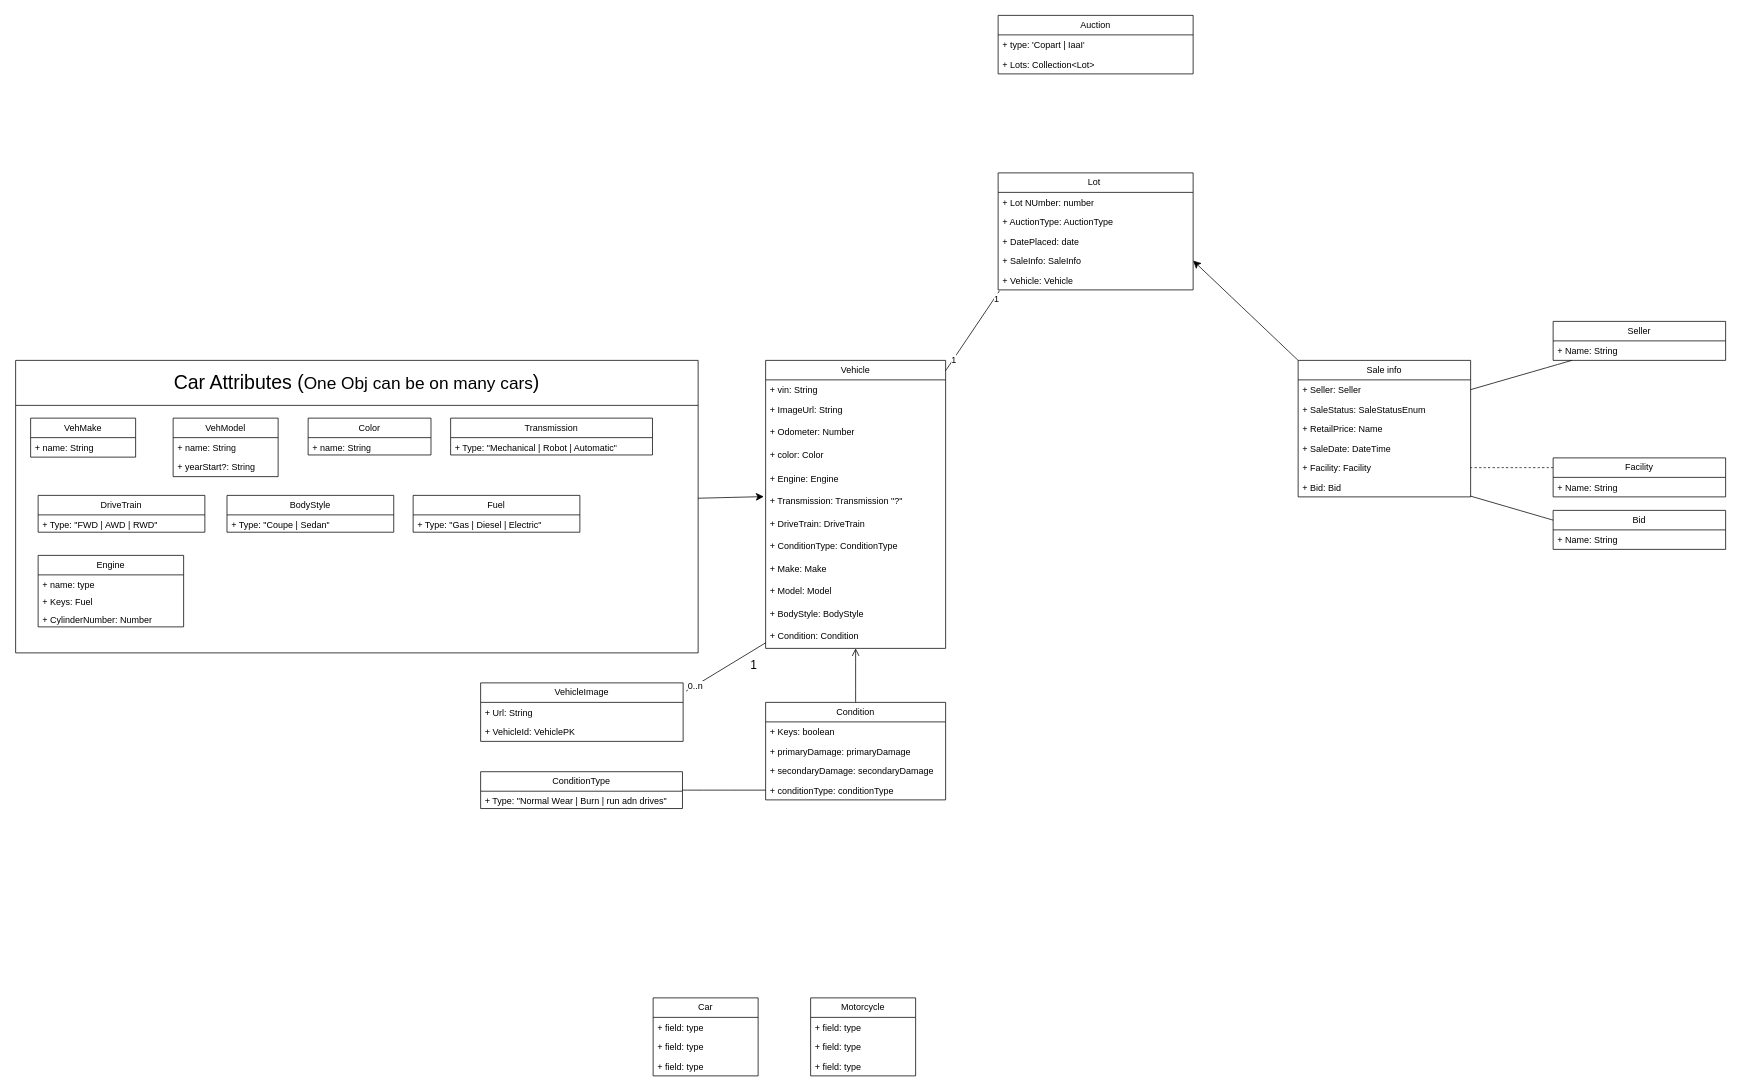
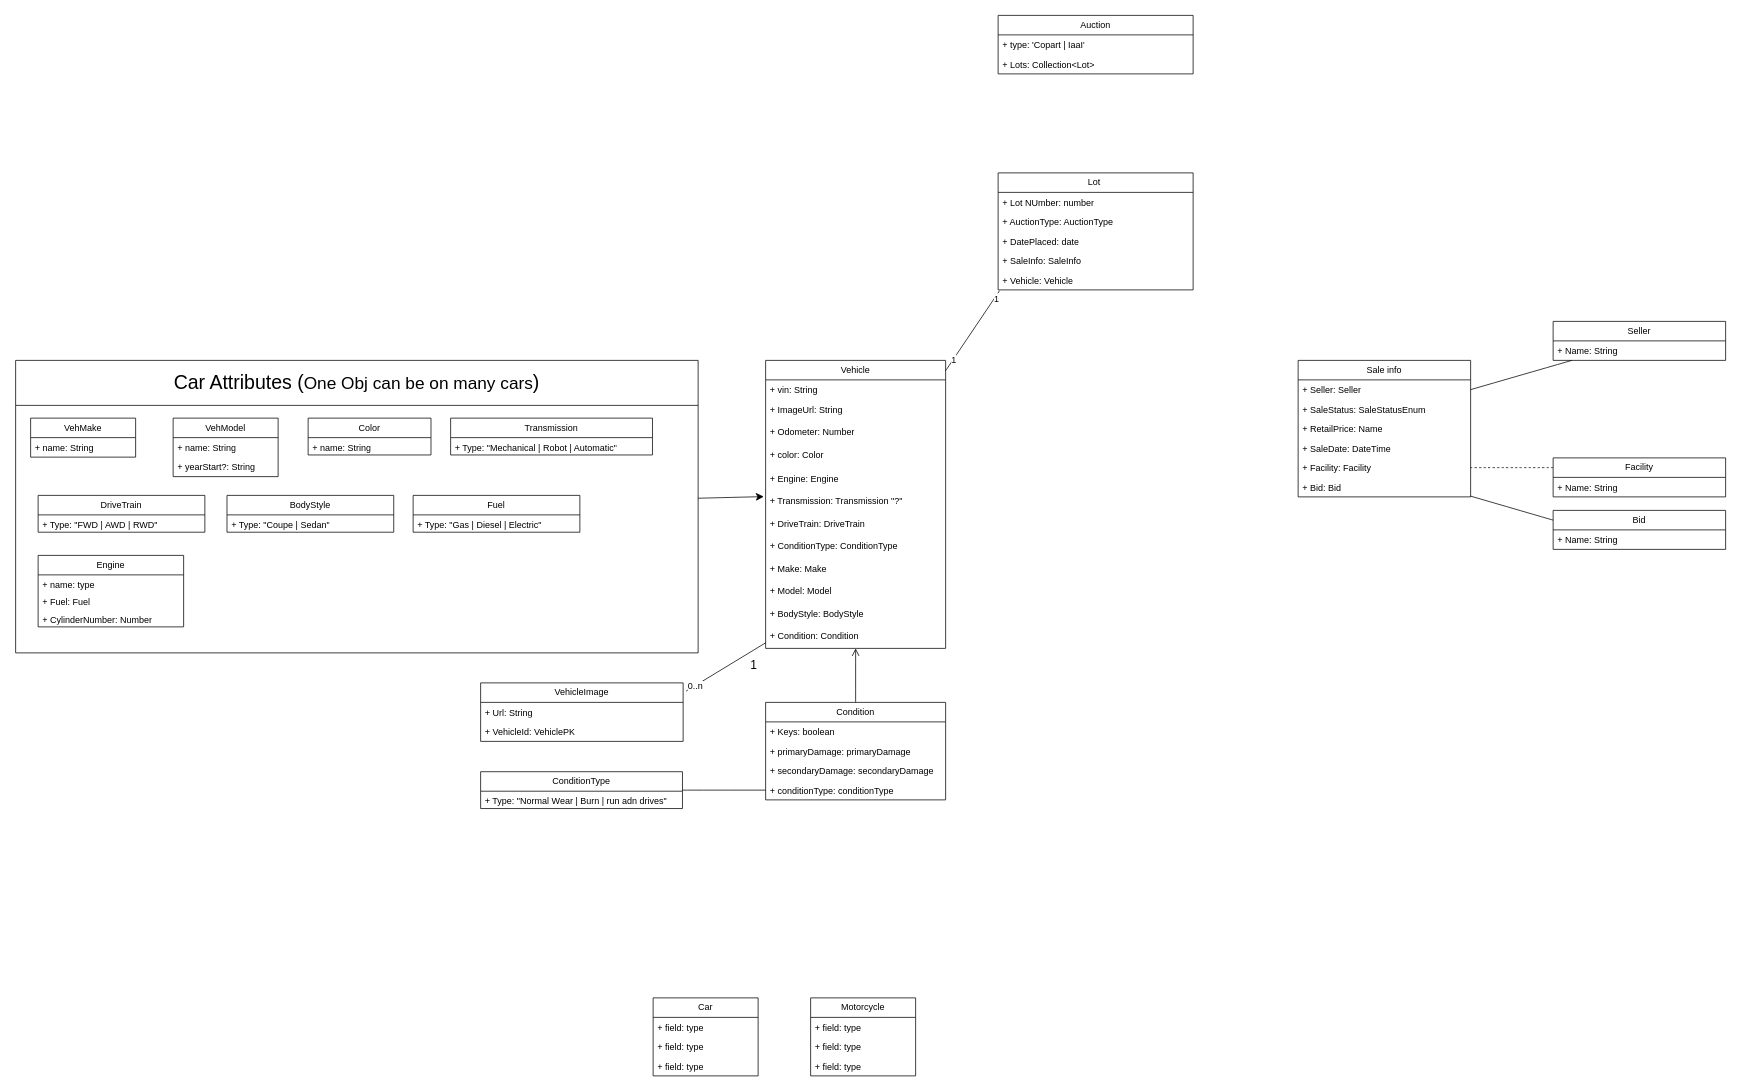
edge "Sale info" -> "+ SaleInfo: SaleInfo": removed
node "+ Keys: Fuel": label "+ Keys: Fuel" -> "+ Fuel: Fuel"
